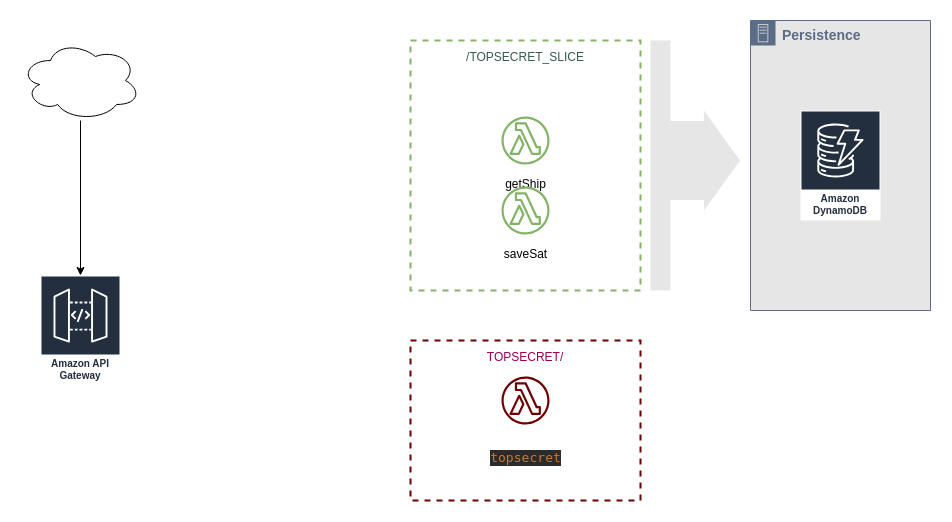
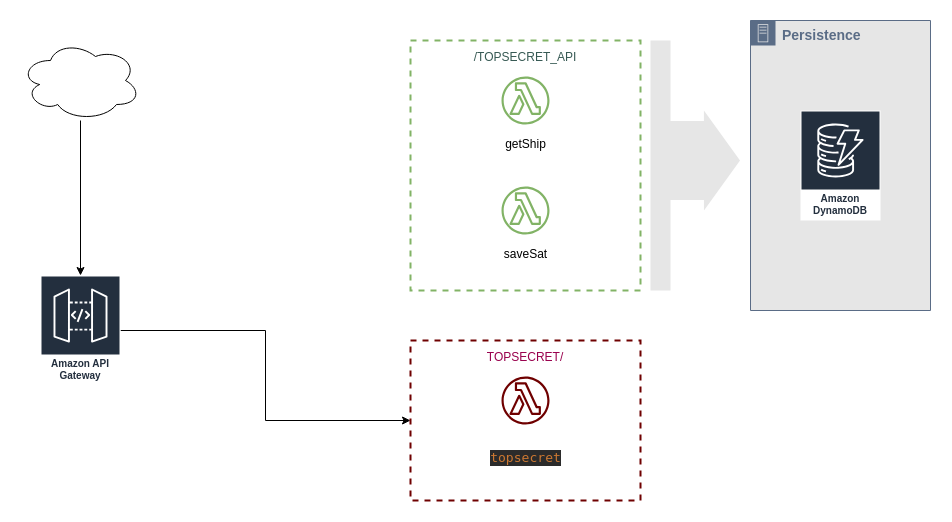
node "/TOPSECRET_SLICE": label "/TOPSECRET_SLICE" -> "/TOPSECRET_API"
node "getShip": moved (526, 141) -> (526, 101)
edge "Amazon API Gateway" -> "TOPSECRET/": added
